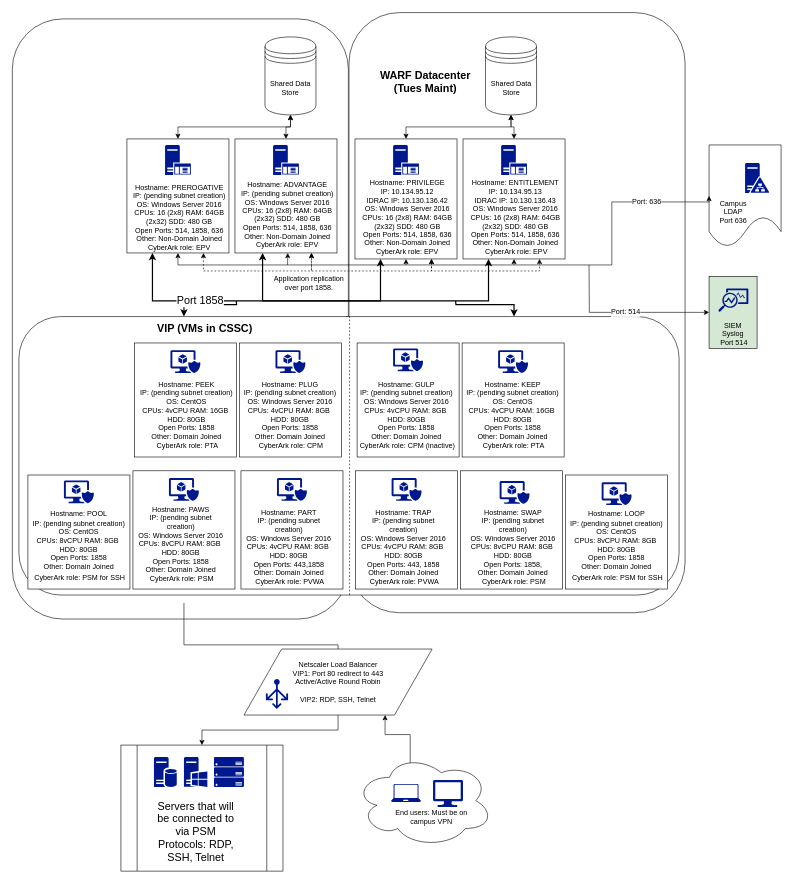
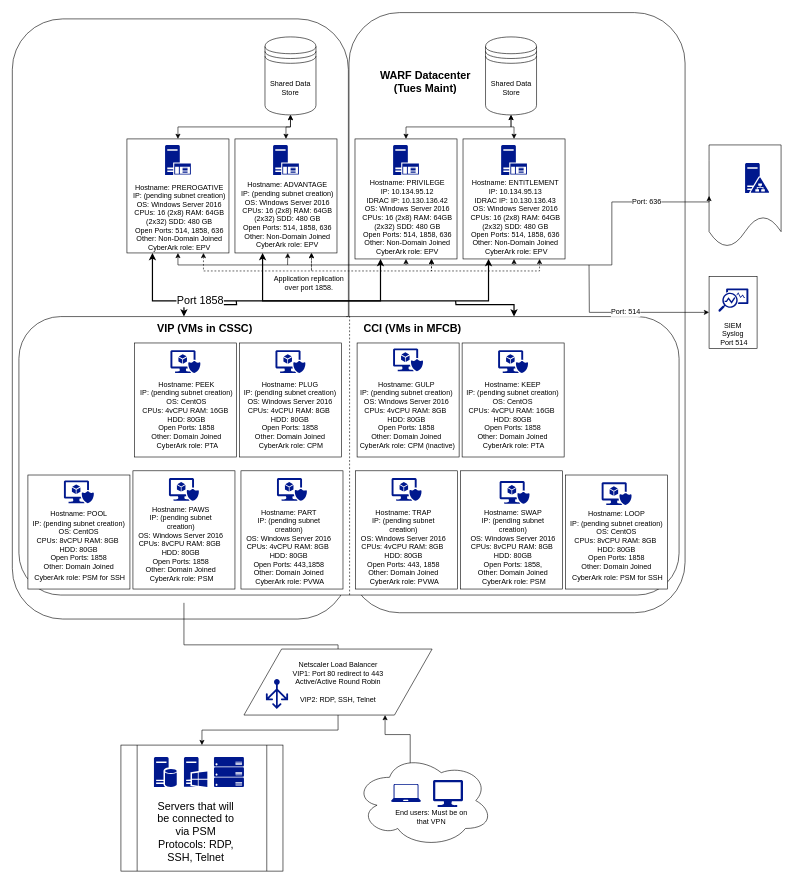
node "Campus LDAP Port 636": removed
node "SIEM Syslog Port 514": fillcolor #d5e8d4 -> #ffffff
node "CCI (VMs in MFCB)": added
node "End users: Must be on campus VPN": label "End users: Must be on campus VPN" -> "End users: Must be on that VPN"
